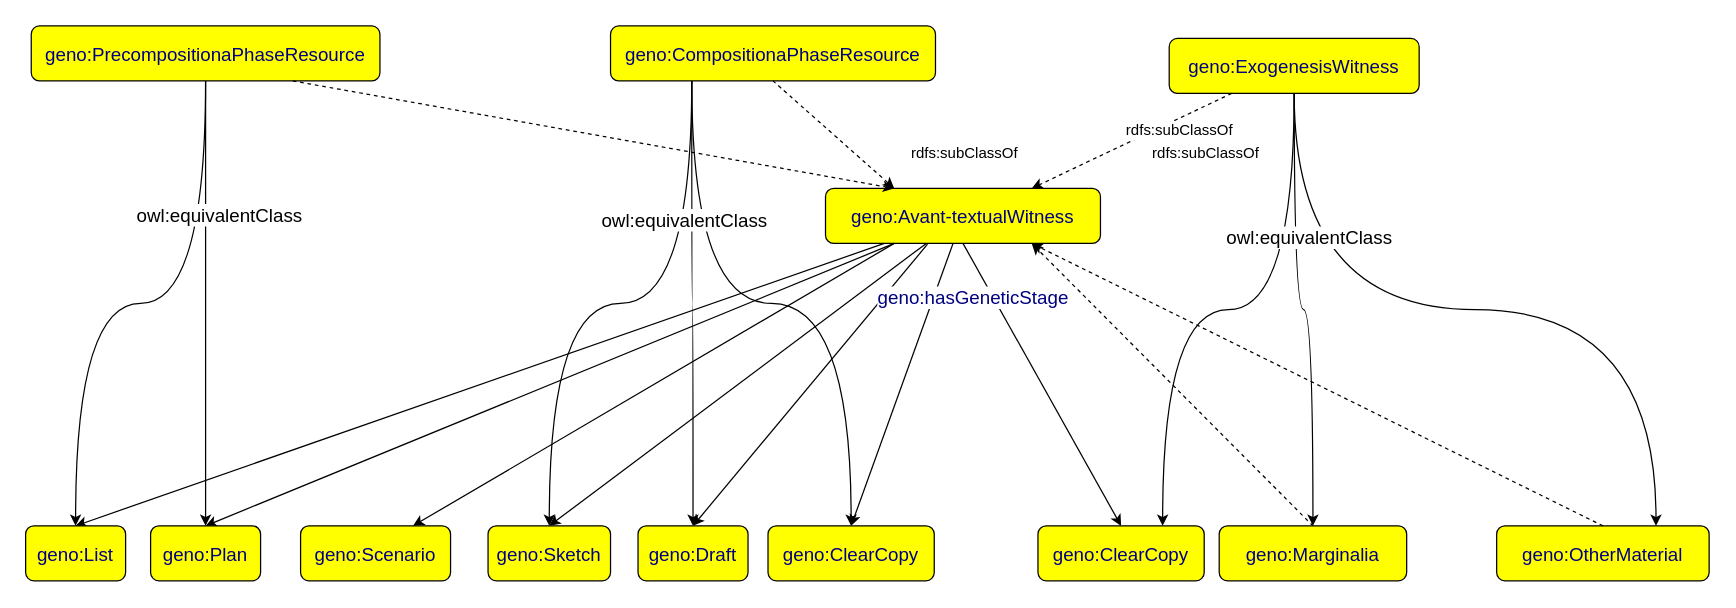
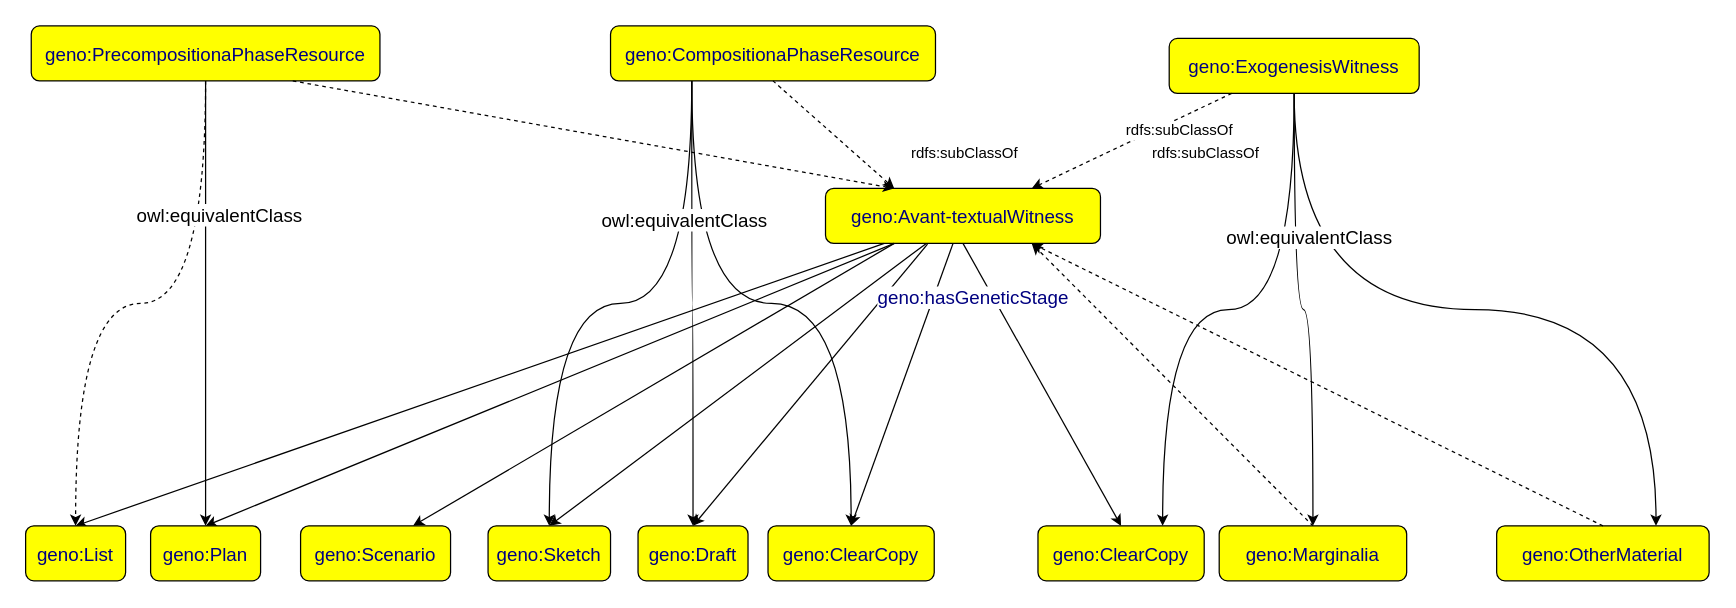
edge "geno:PrecompositionaPhaseResource" -> "geno:List": style solid -> dashed
